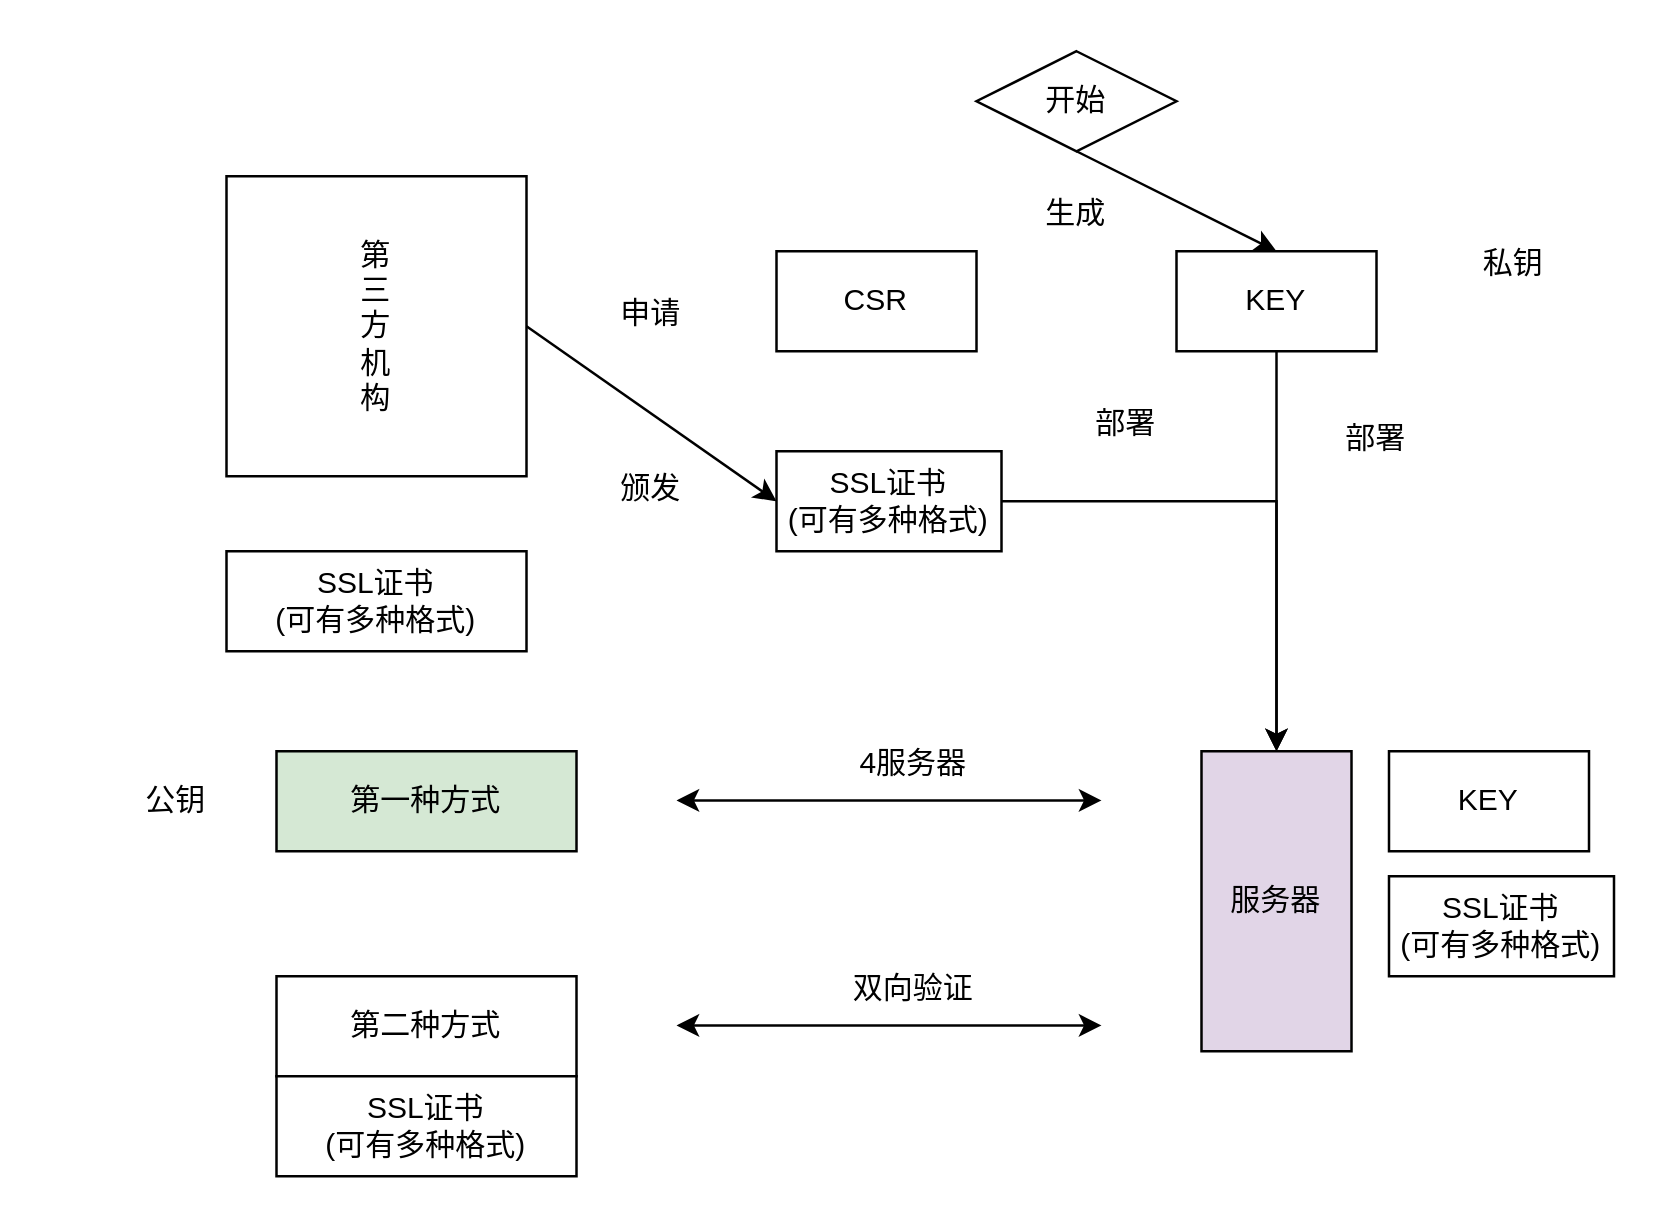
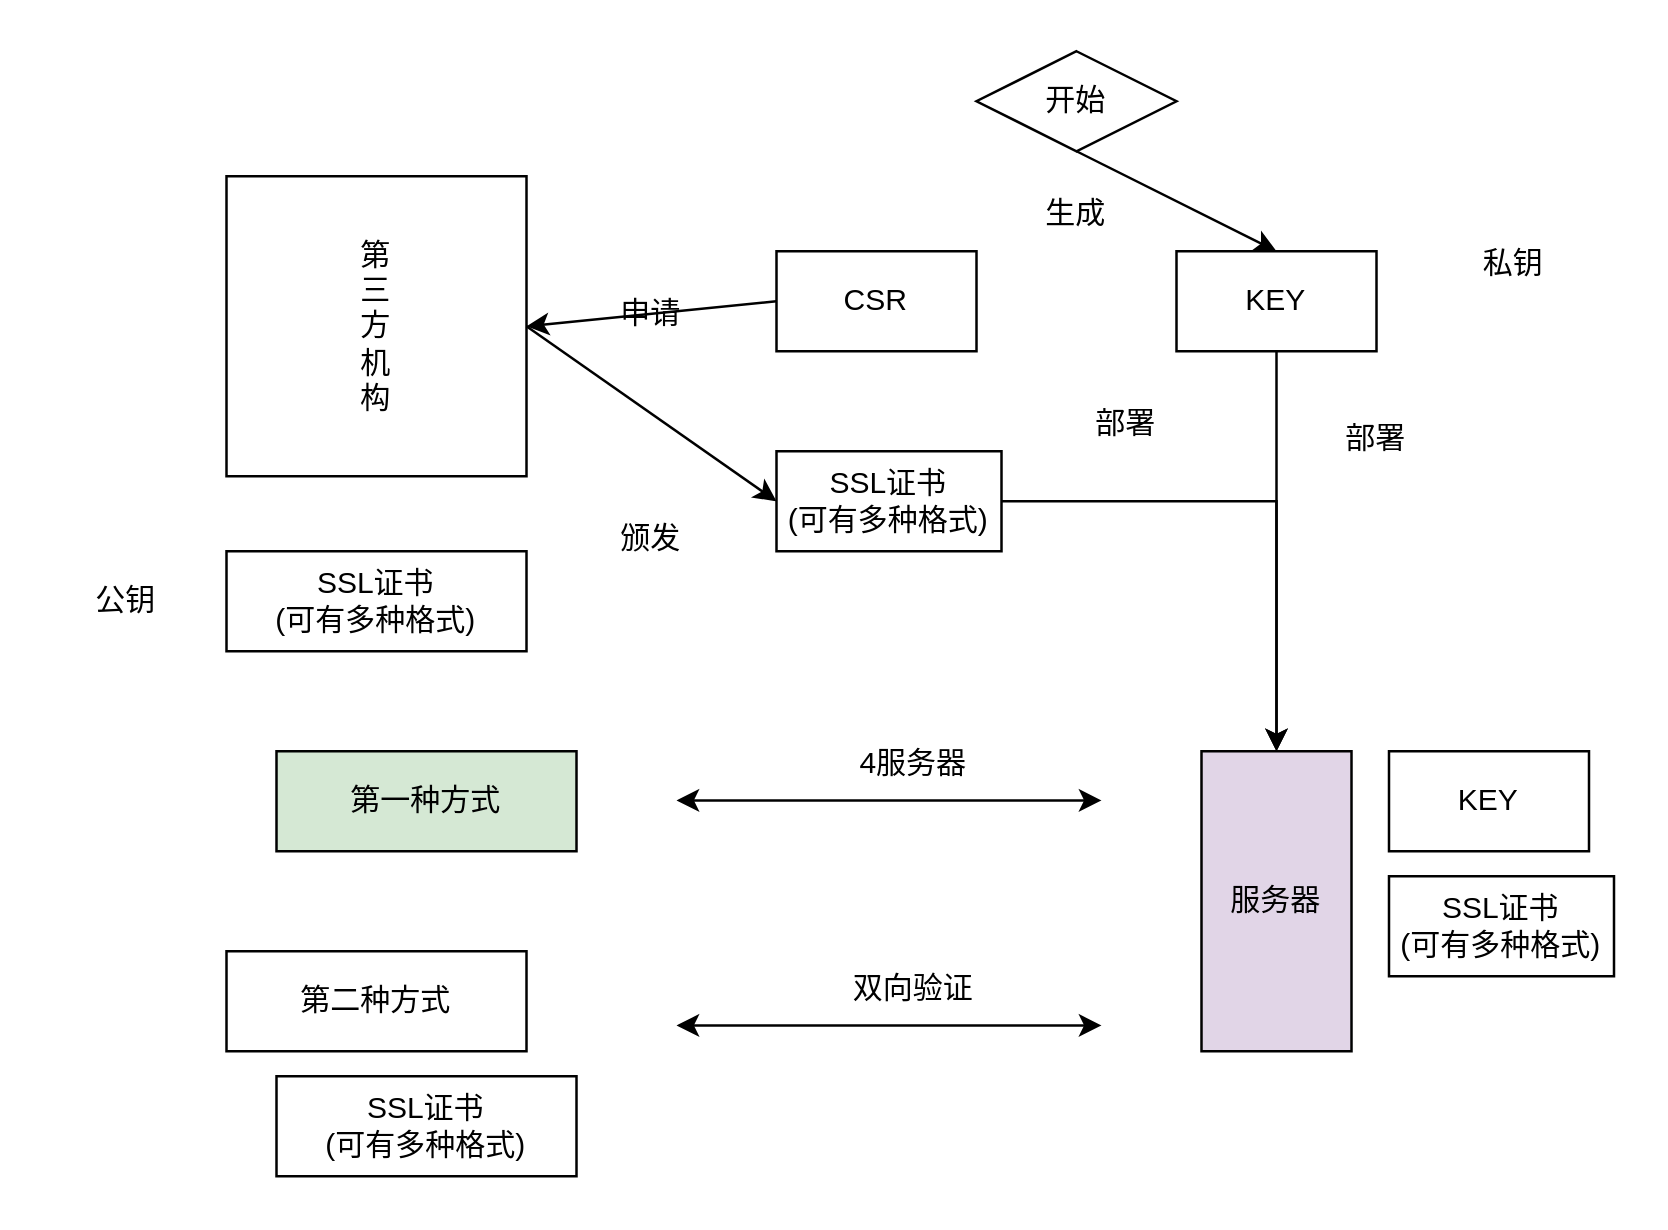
edge "CSR" -> "第 三 方 机 构": added
node "颁发": moved (651, 489) -> (651, 539)
node "公钥": moved (176, 801) -> (126, 601)
node "第二种方式": moved (426, 1026) -> (376, 1001)
